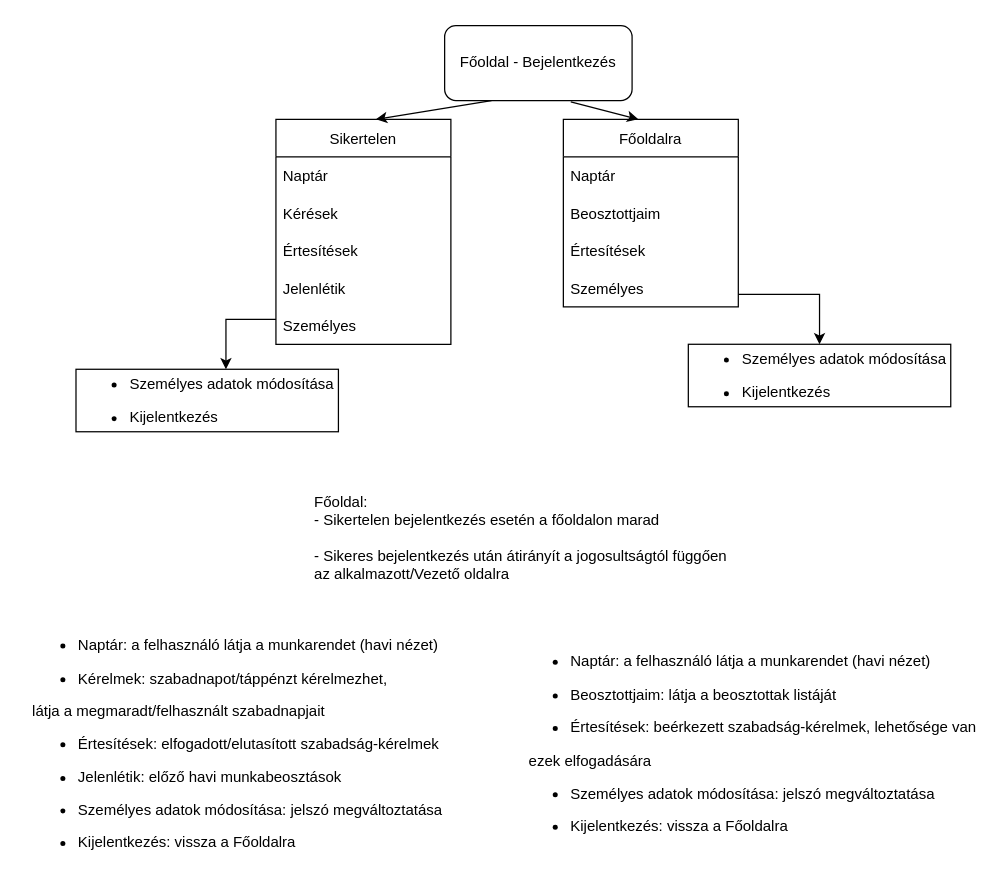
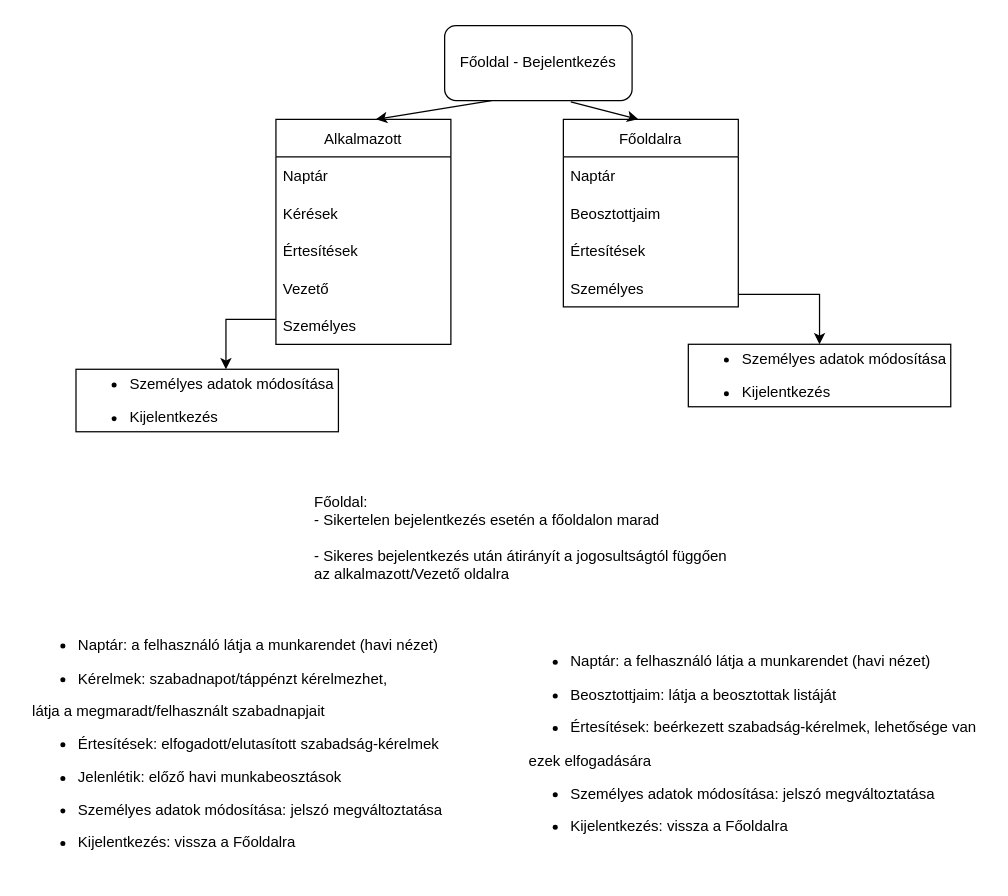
node "Sikertelen": label "Sikertelen" -> "Alkalmazott"
node "Jelenlétik": label "Jelenlétik" -> "Vezető"
